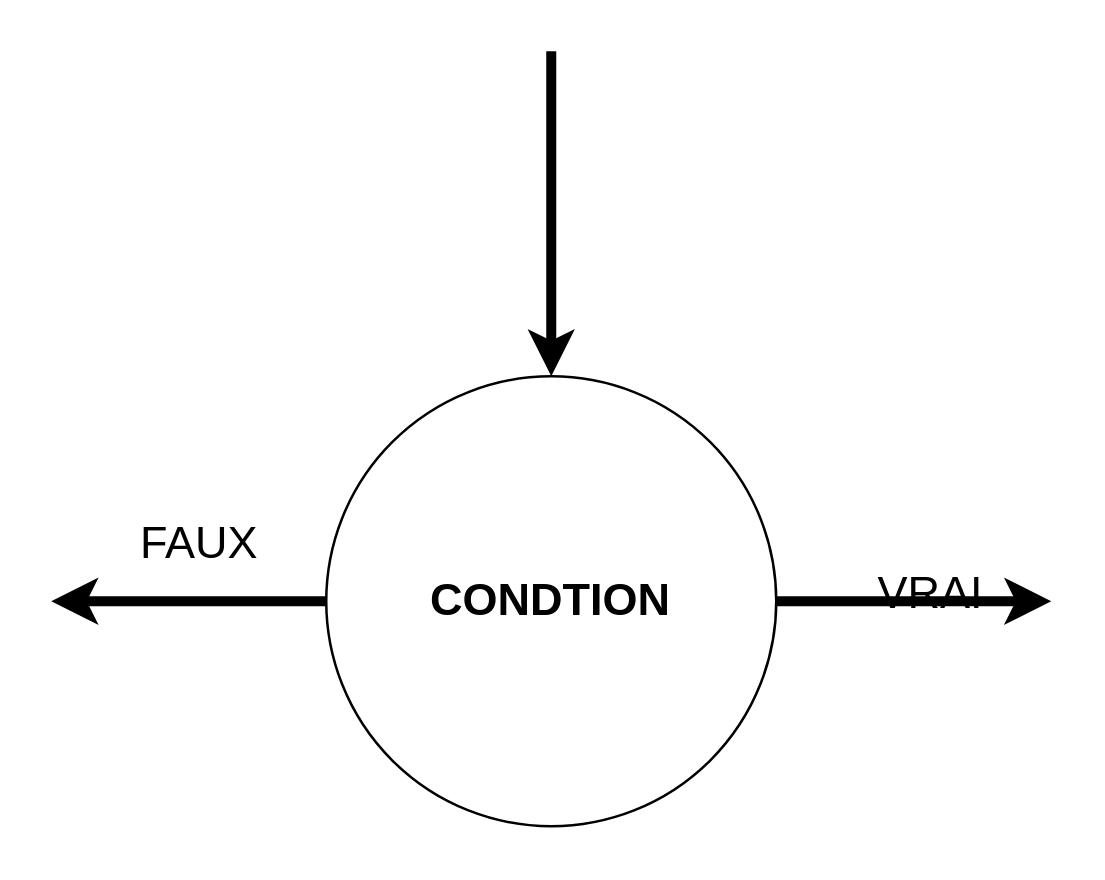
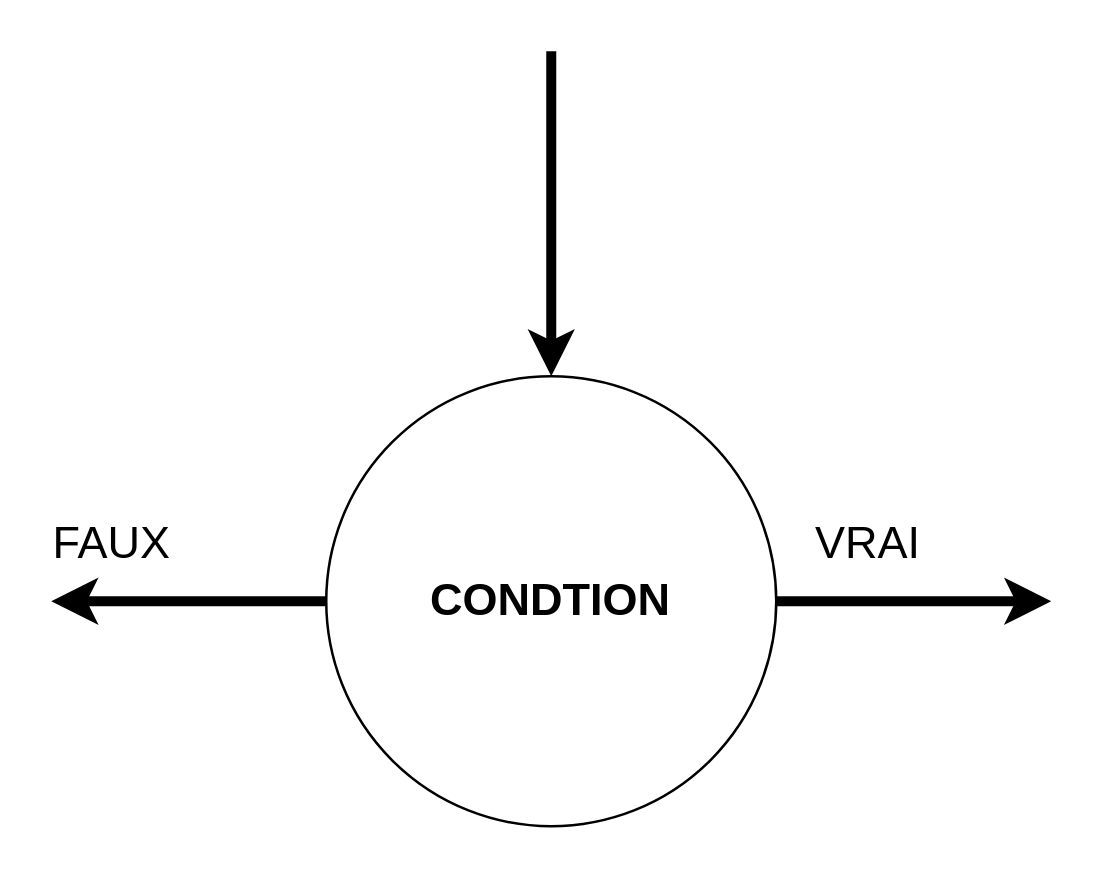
node "FAUX": moved (226, 539) -> (139, 539)
node "VRAI": moved (964, 589) -> (901, 539)
